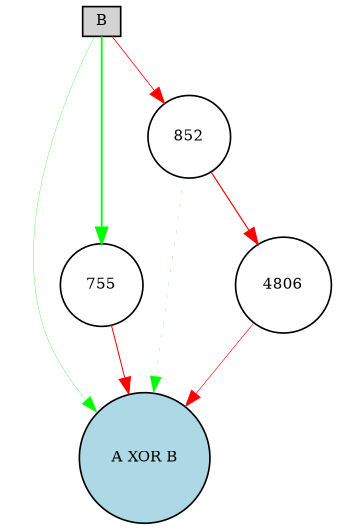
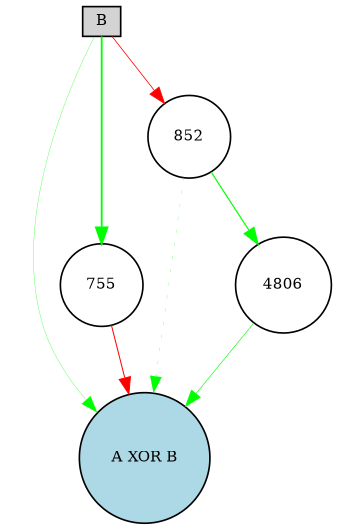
edge "852" -> "4806": color red -> green
edge "4806" -> "A XOR B": color red -> green
